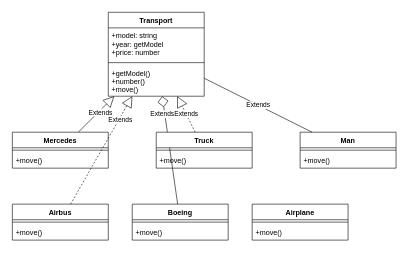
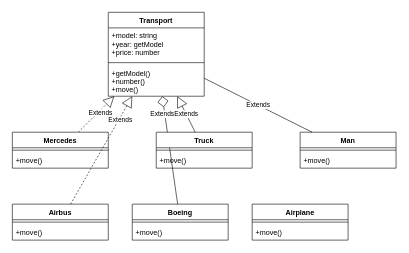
edge "Mercedes" -> "Transport": style solid -> dashed
edge "Truck" -> "Transport": style dashed -> solid
